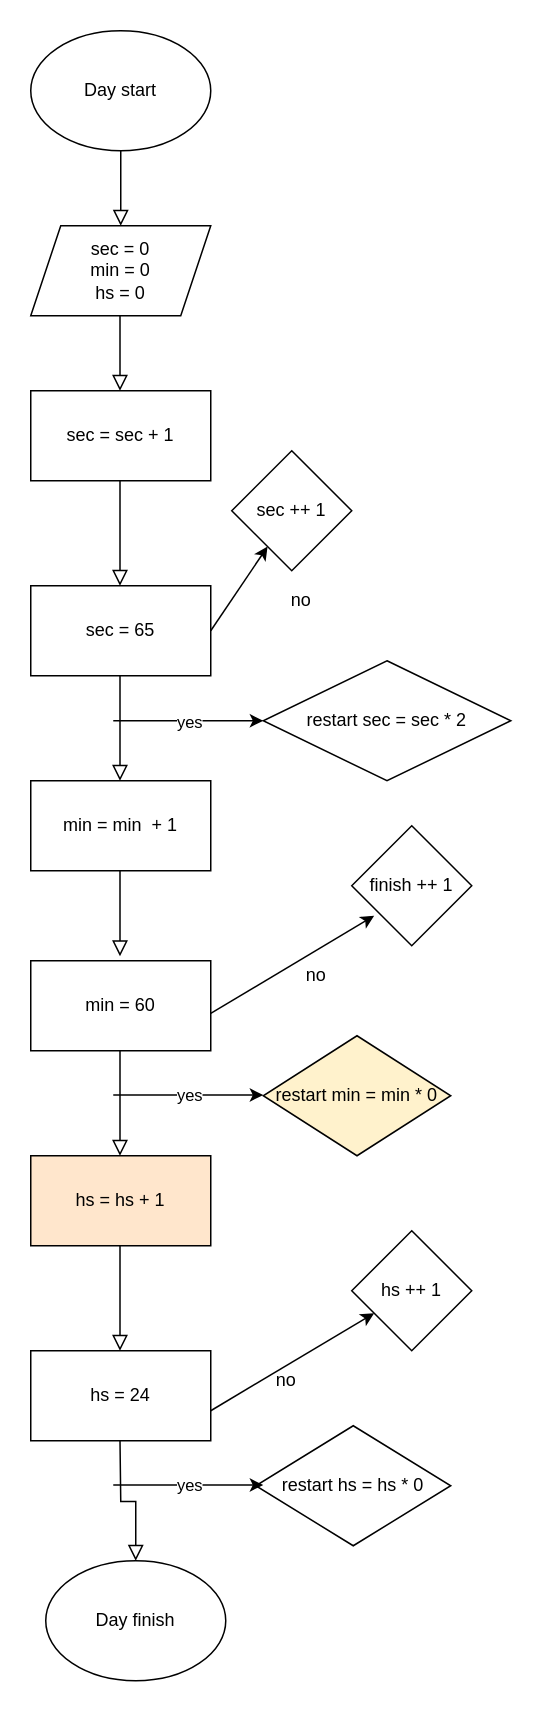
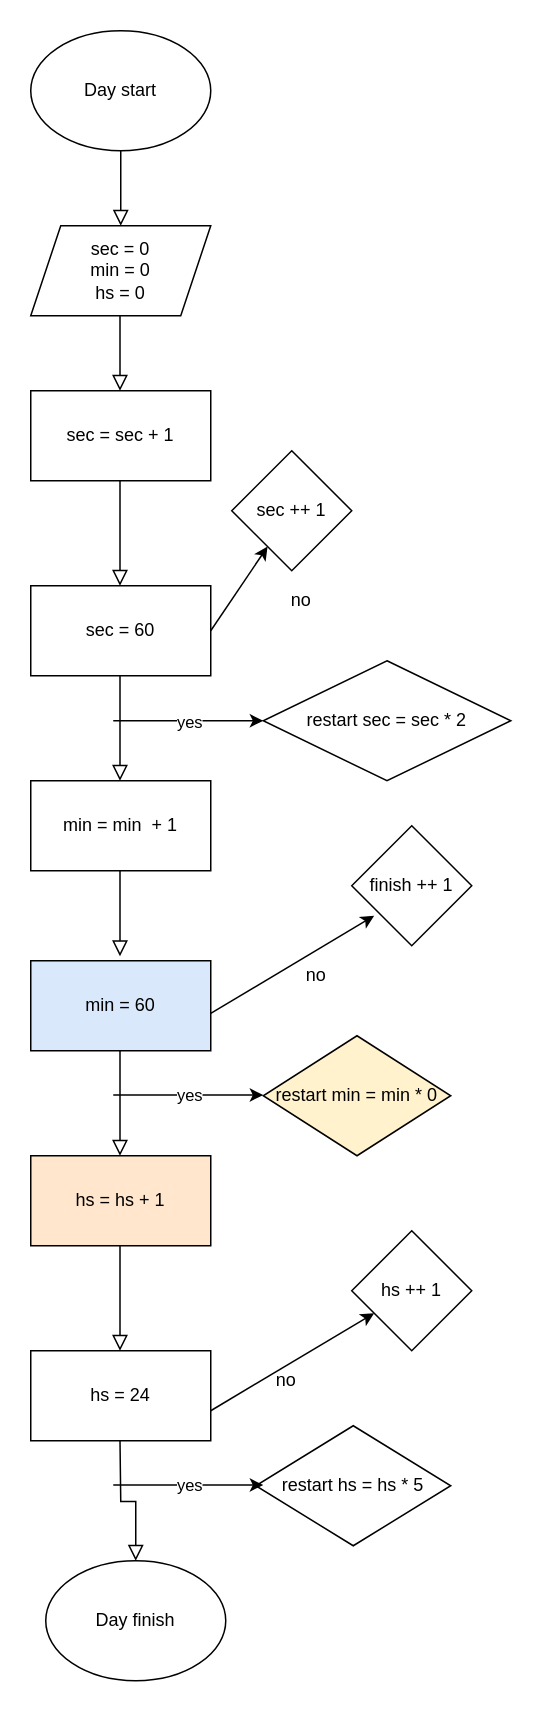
node "sec = 65": label "sec = 65" -> "sec = 60"
node "min = 60": fillcolor #ffffff -> #dae8fc
node "restart hs = hs * 0": label "restart hs = hs * 0" -> "restart hs = hs * 5"
